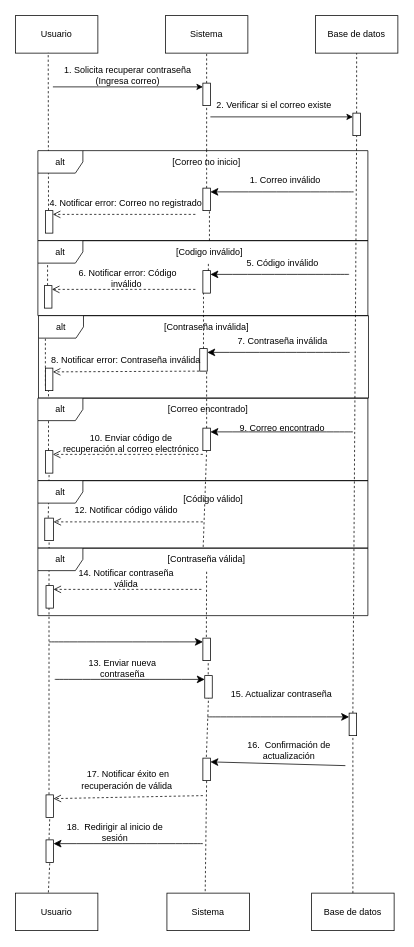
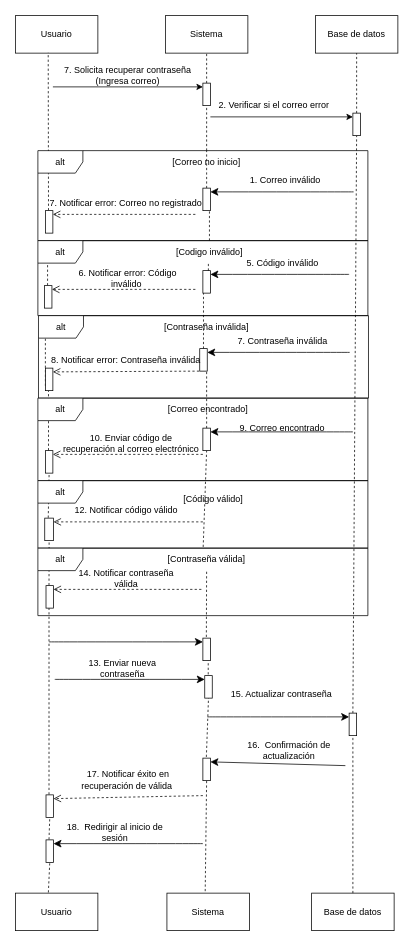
node "1. Solicita recuperar contraseña (Ingresa correo)": label "1. Solicita recuperar contraseña (Ingresa correo)" -> "7. Solicita recuperar contraseña (Ingresa correo)"
node "2. Verificar si el correo existe": label "2. Verificar si el correo existe" -> "2. Verificar si el correo error"
node "4. Notificar error: Correo no registrado": label "4. Notificar error: Correo no registrado" -> "7. Notificar error: Correo no registrado"
